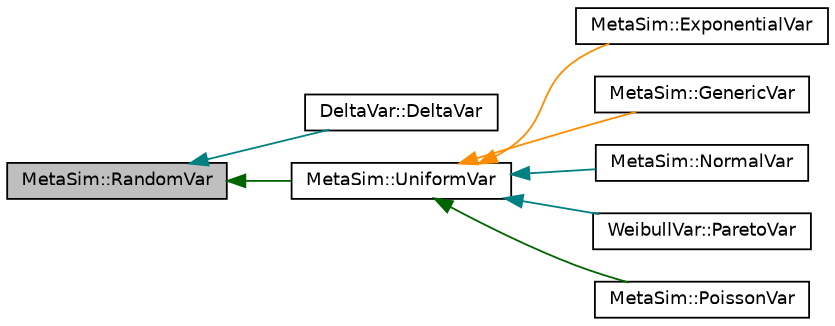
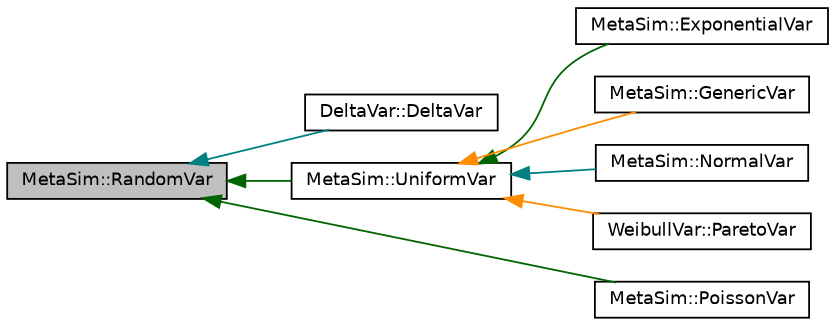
edge "MetaSim::ExponentialVar" -> "MetaSim::UniformVar": color darkorange -> darkgreen
edge "WeibullVar::ParetoVar" -> "MetaSim::UniformVar": color teal -> darkorange
edge "MetaSim::PoissonVar" -> "MetaSim::UniformVar": now "MetaSim::PoissonVar" -> "MetaSim::RandomVar"
